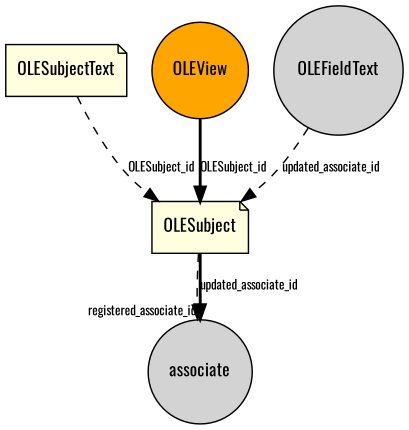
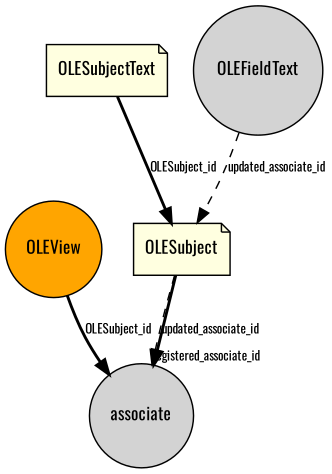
edge "OLESubjectText" -> "OLESubject": style dashed -> bold
edge "OLEView" -> "OLESubject": now "OLEView" -> "associate"
